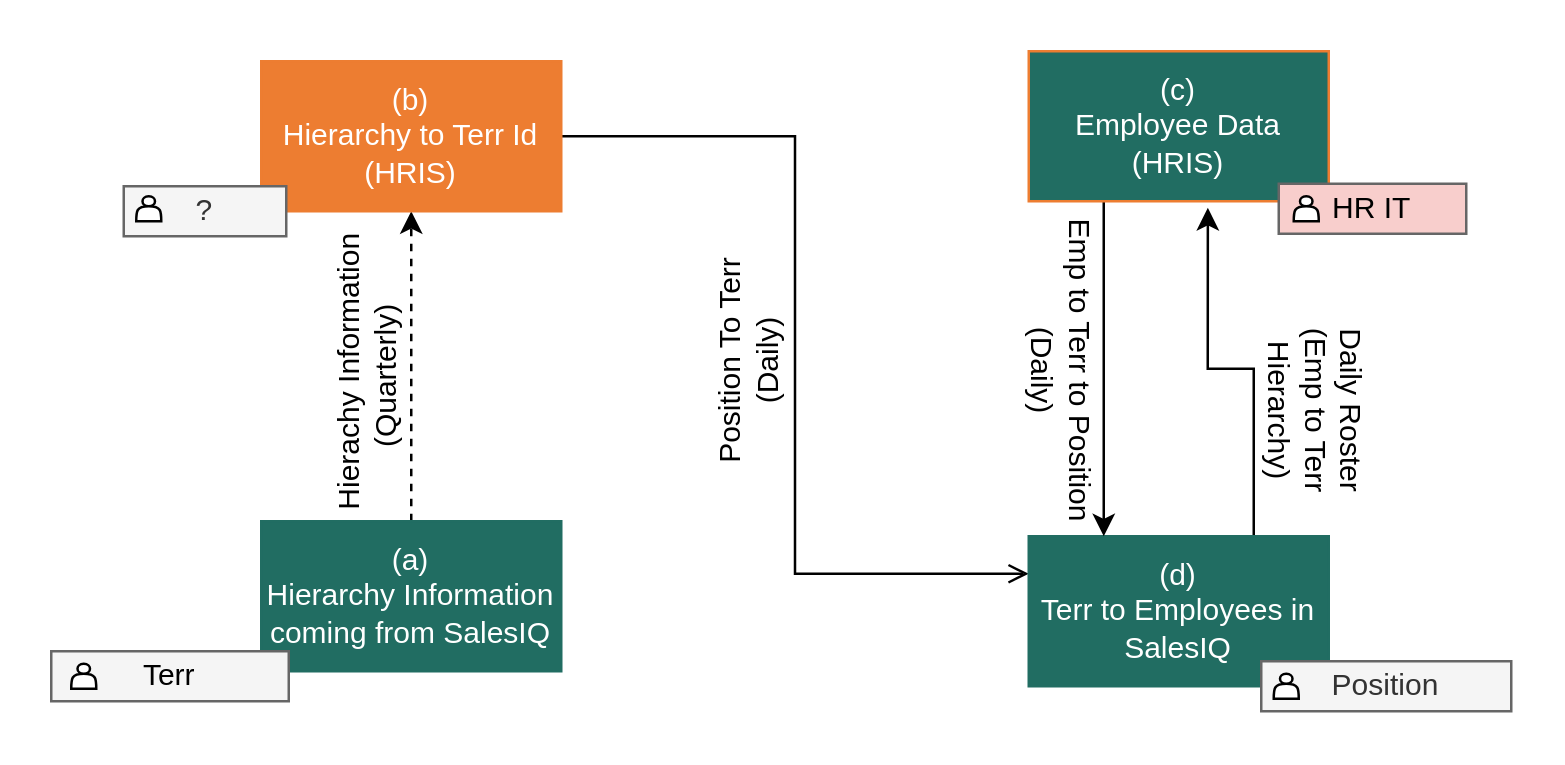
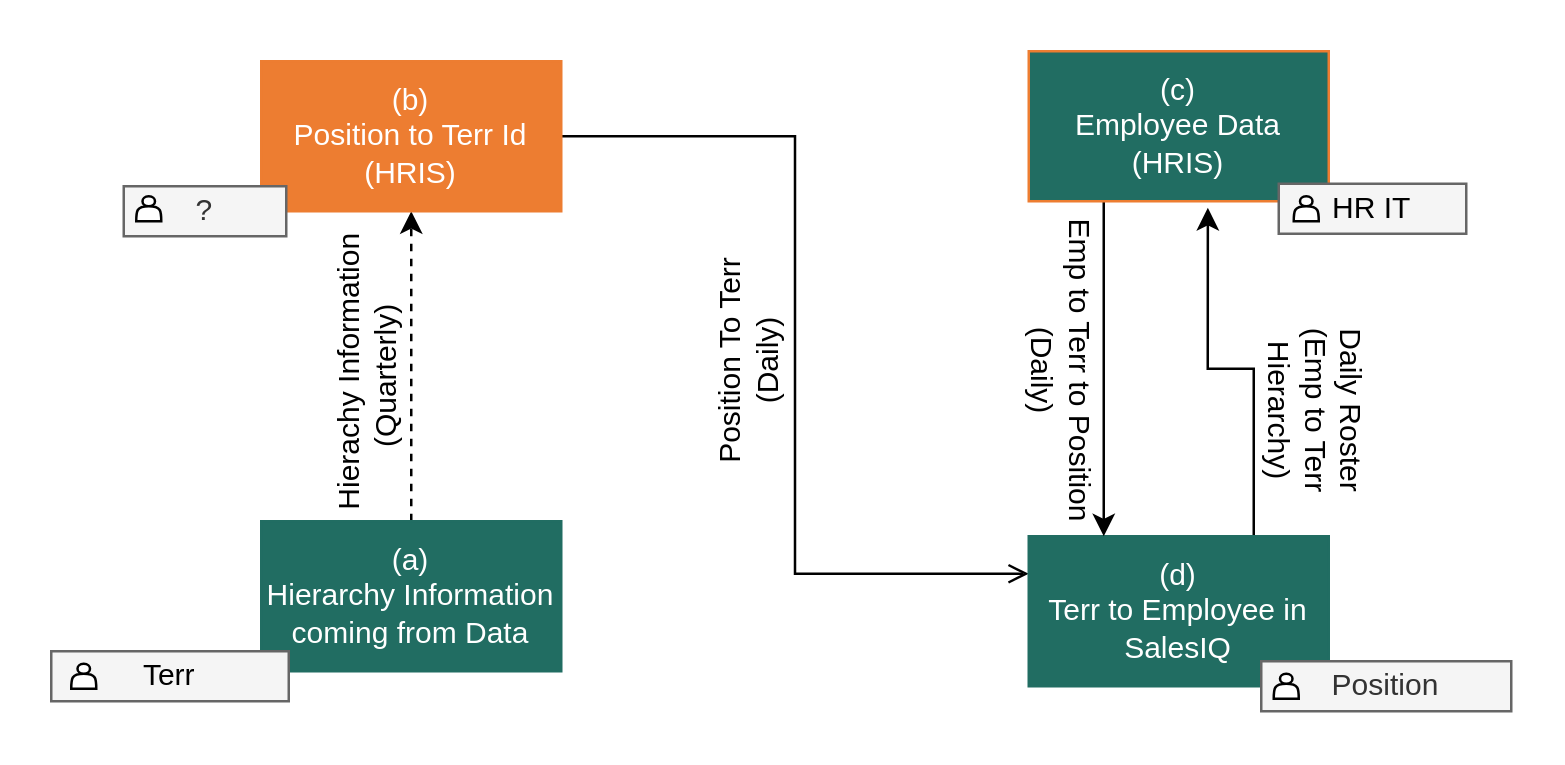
node "(b) Hierarchy to Terr Id (HRIS)": label "(b) Hierarchy to Terr Id (HRIS)" -> "(b) Position to Terr Id (HRIS)"
node "HR IT": fillcolor #f8cecc -> #f5f5f5
node "(a) Hierarchy Information coming from SalesIQ": label "(a) Hierarchy Information coming from SalesIQ" -> "(a) Hierarchy Information coming from Data"
node "(d) Terr to Employees in SalesIQ": label "(d) Terr to Employees in SalesIQ" -> "(d) Terr to Employee in SalesIQ"
